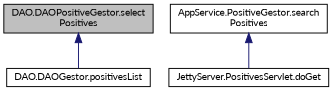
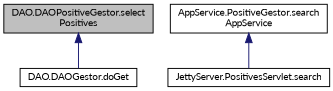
node "AppService.PositiveGestor.search Positives": label "AppService.PositiveGestor.search Positives" -> "AppService.PositiveGestor.search AppService"
node "DAO.DAOGestor.positivesList": label "DAO.DAOGestor.positivesList" -> "DAO.DAOGestor.doGet"
node "JettyServer.PositivesServlet.doGet": label "JettyServer.PositivesServlet.doGet" -> "JettyServer.PositivesServlet.search"
